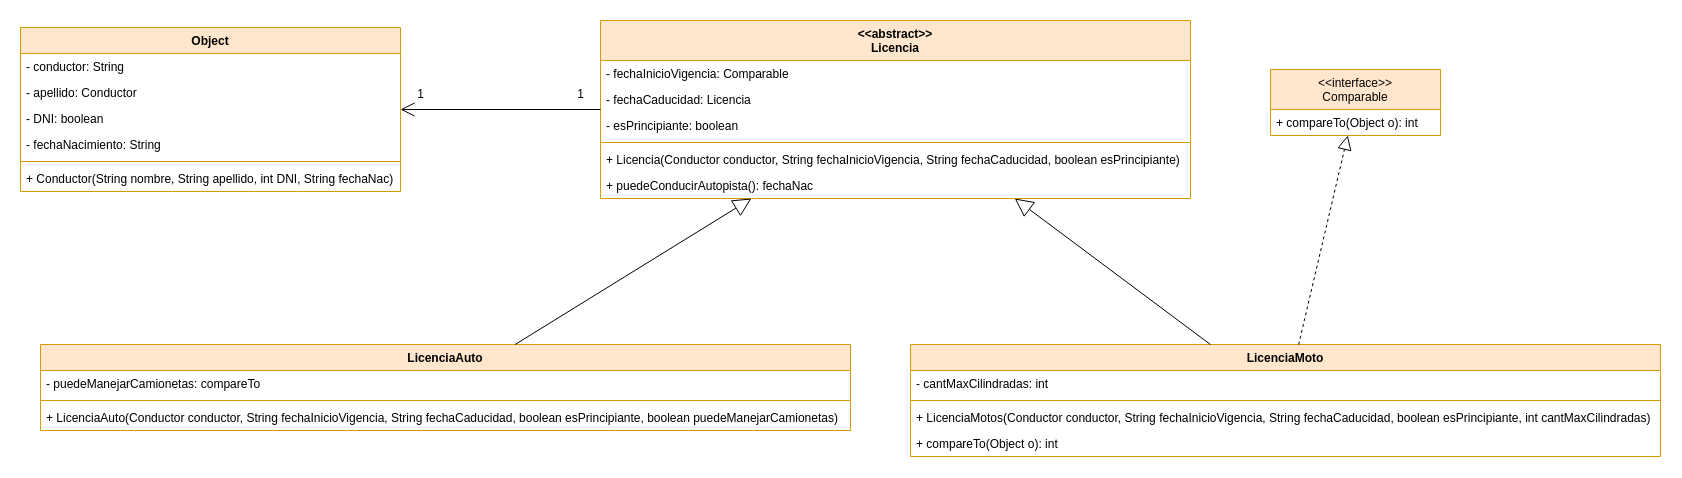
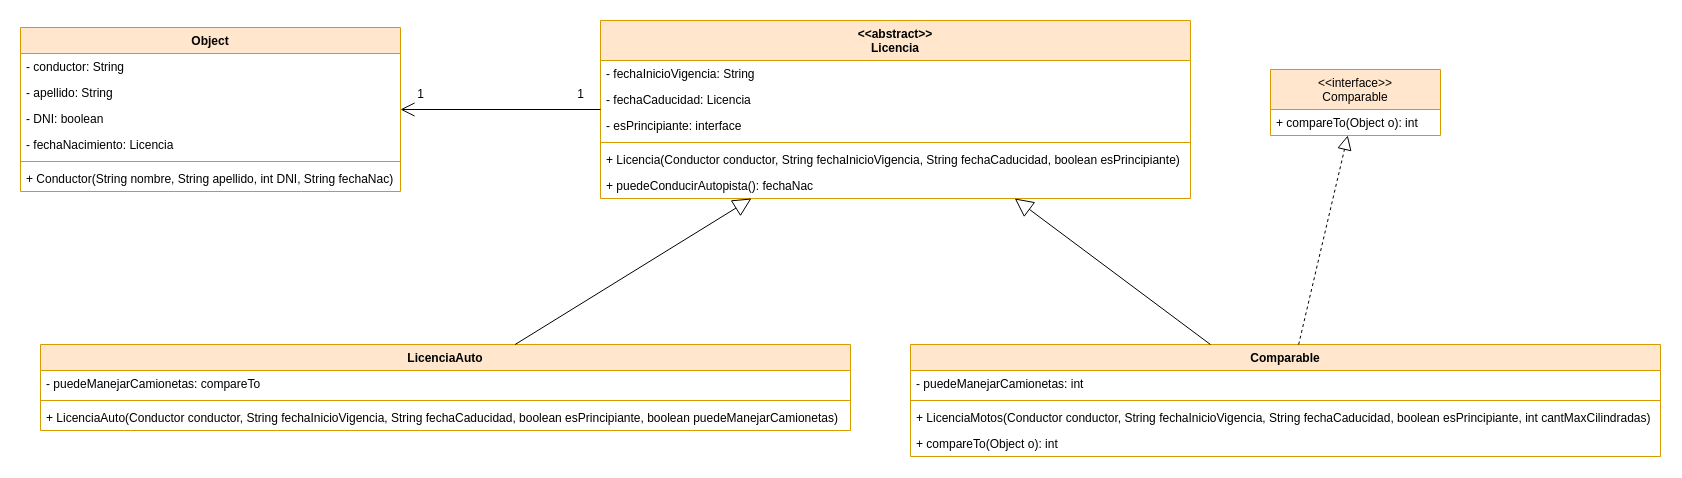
node "- fechaInicioVigencia: Comparable": label "- fechaInicioVigencia: Comparable" -> "- fechaInicioVigencia: String"
node "- apellido: Conductor": label "- apellido: Conductor" -> "- apellido: String"
node "- esPrincipiante: boolean": label "- esPrincipiante: boolean" -> "- esPrincipiante: interface"
node "- fechaNacimiento: String": label "- fechaNacimiento: String" -> "- fechaNacimiento: Licencia"
node "LicenciaMoto": label "LicenciaMoto" -> "Comparable"
node "- cantMaxCilindradas: int": label "- cantMaxCilindradas: int" -> "- puedeManejarCamionetas: int"
